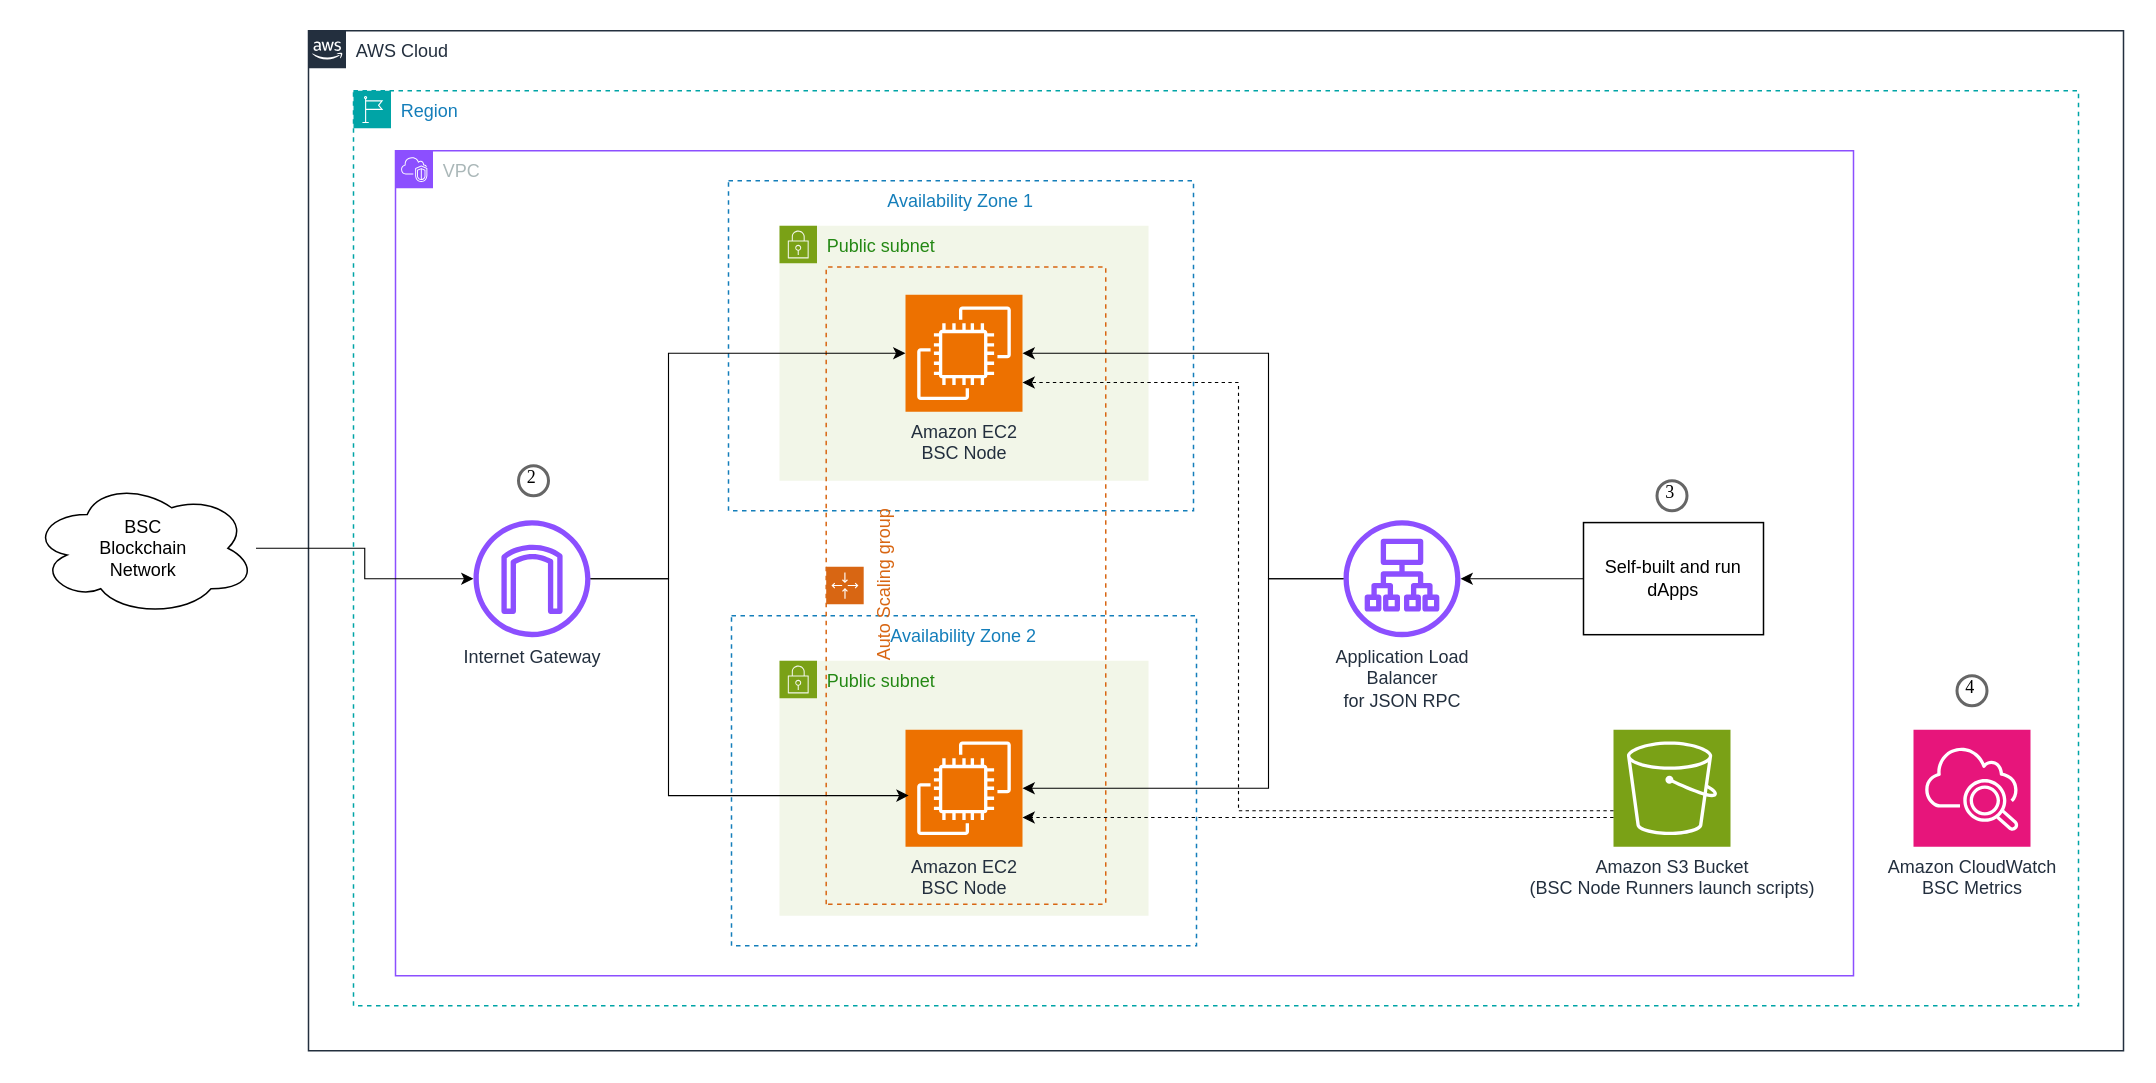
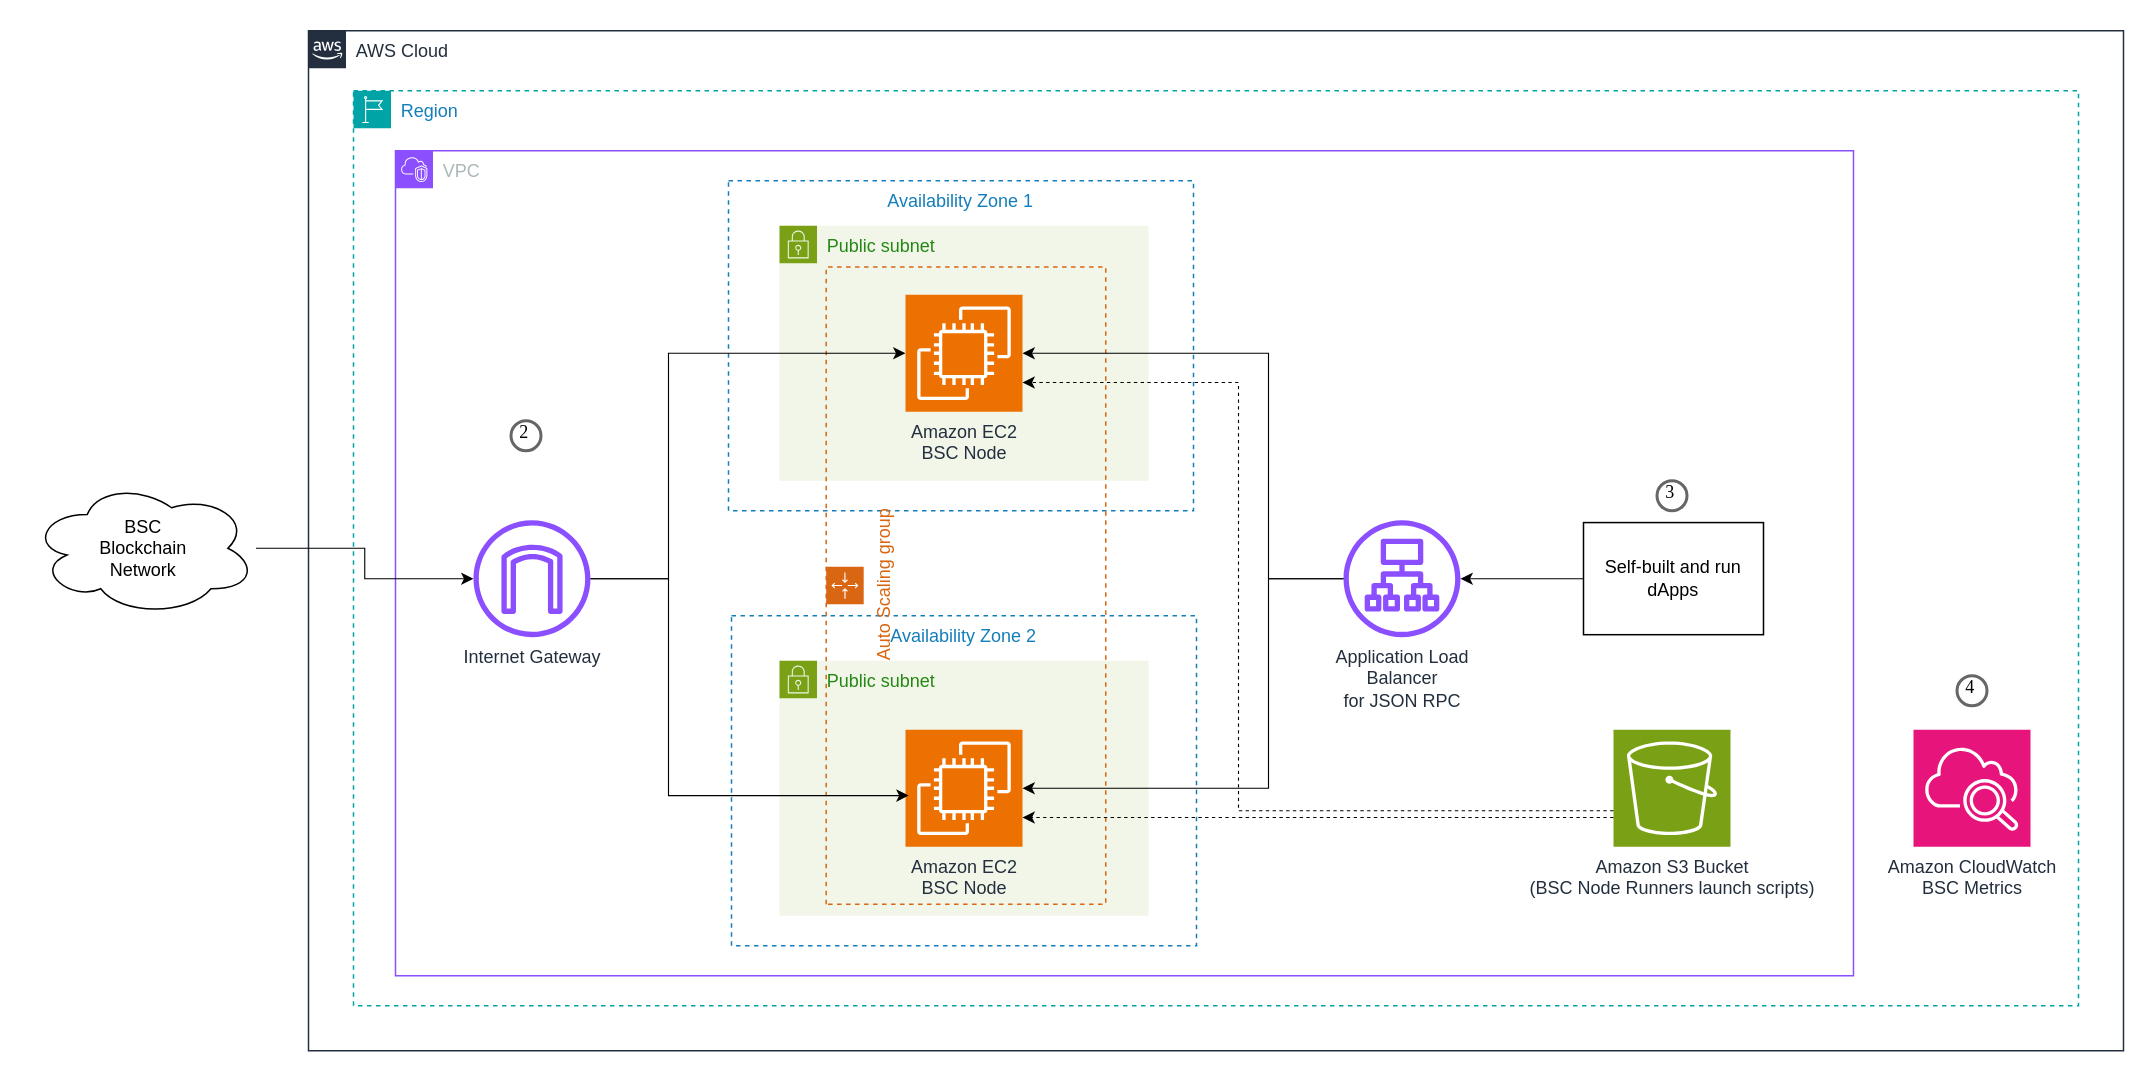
node "2": moved (533, 481) -> (526, 436)
